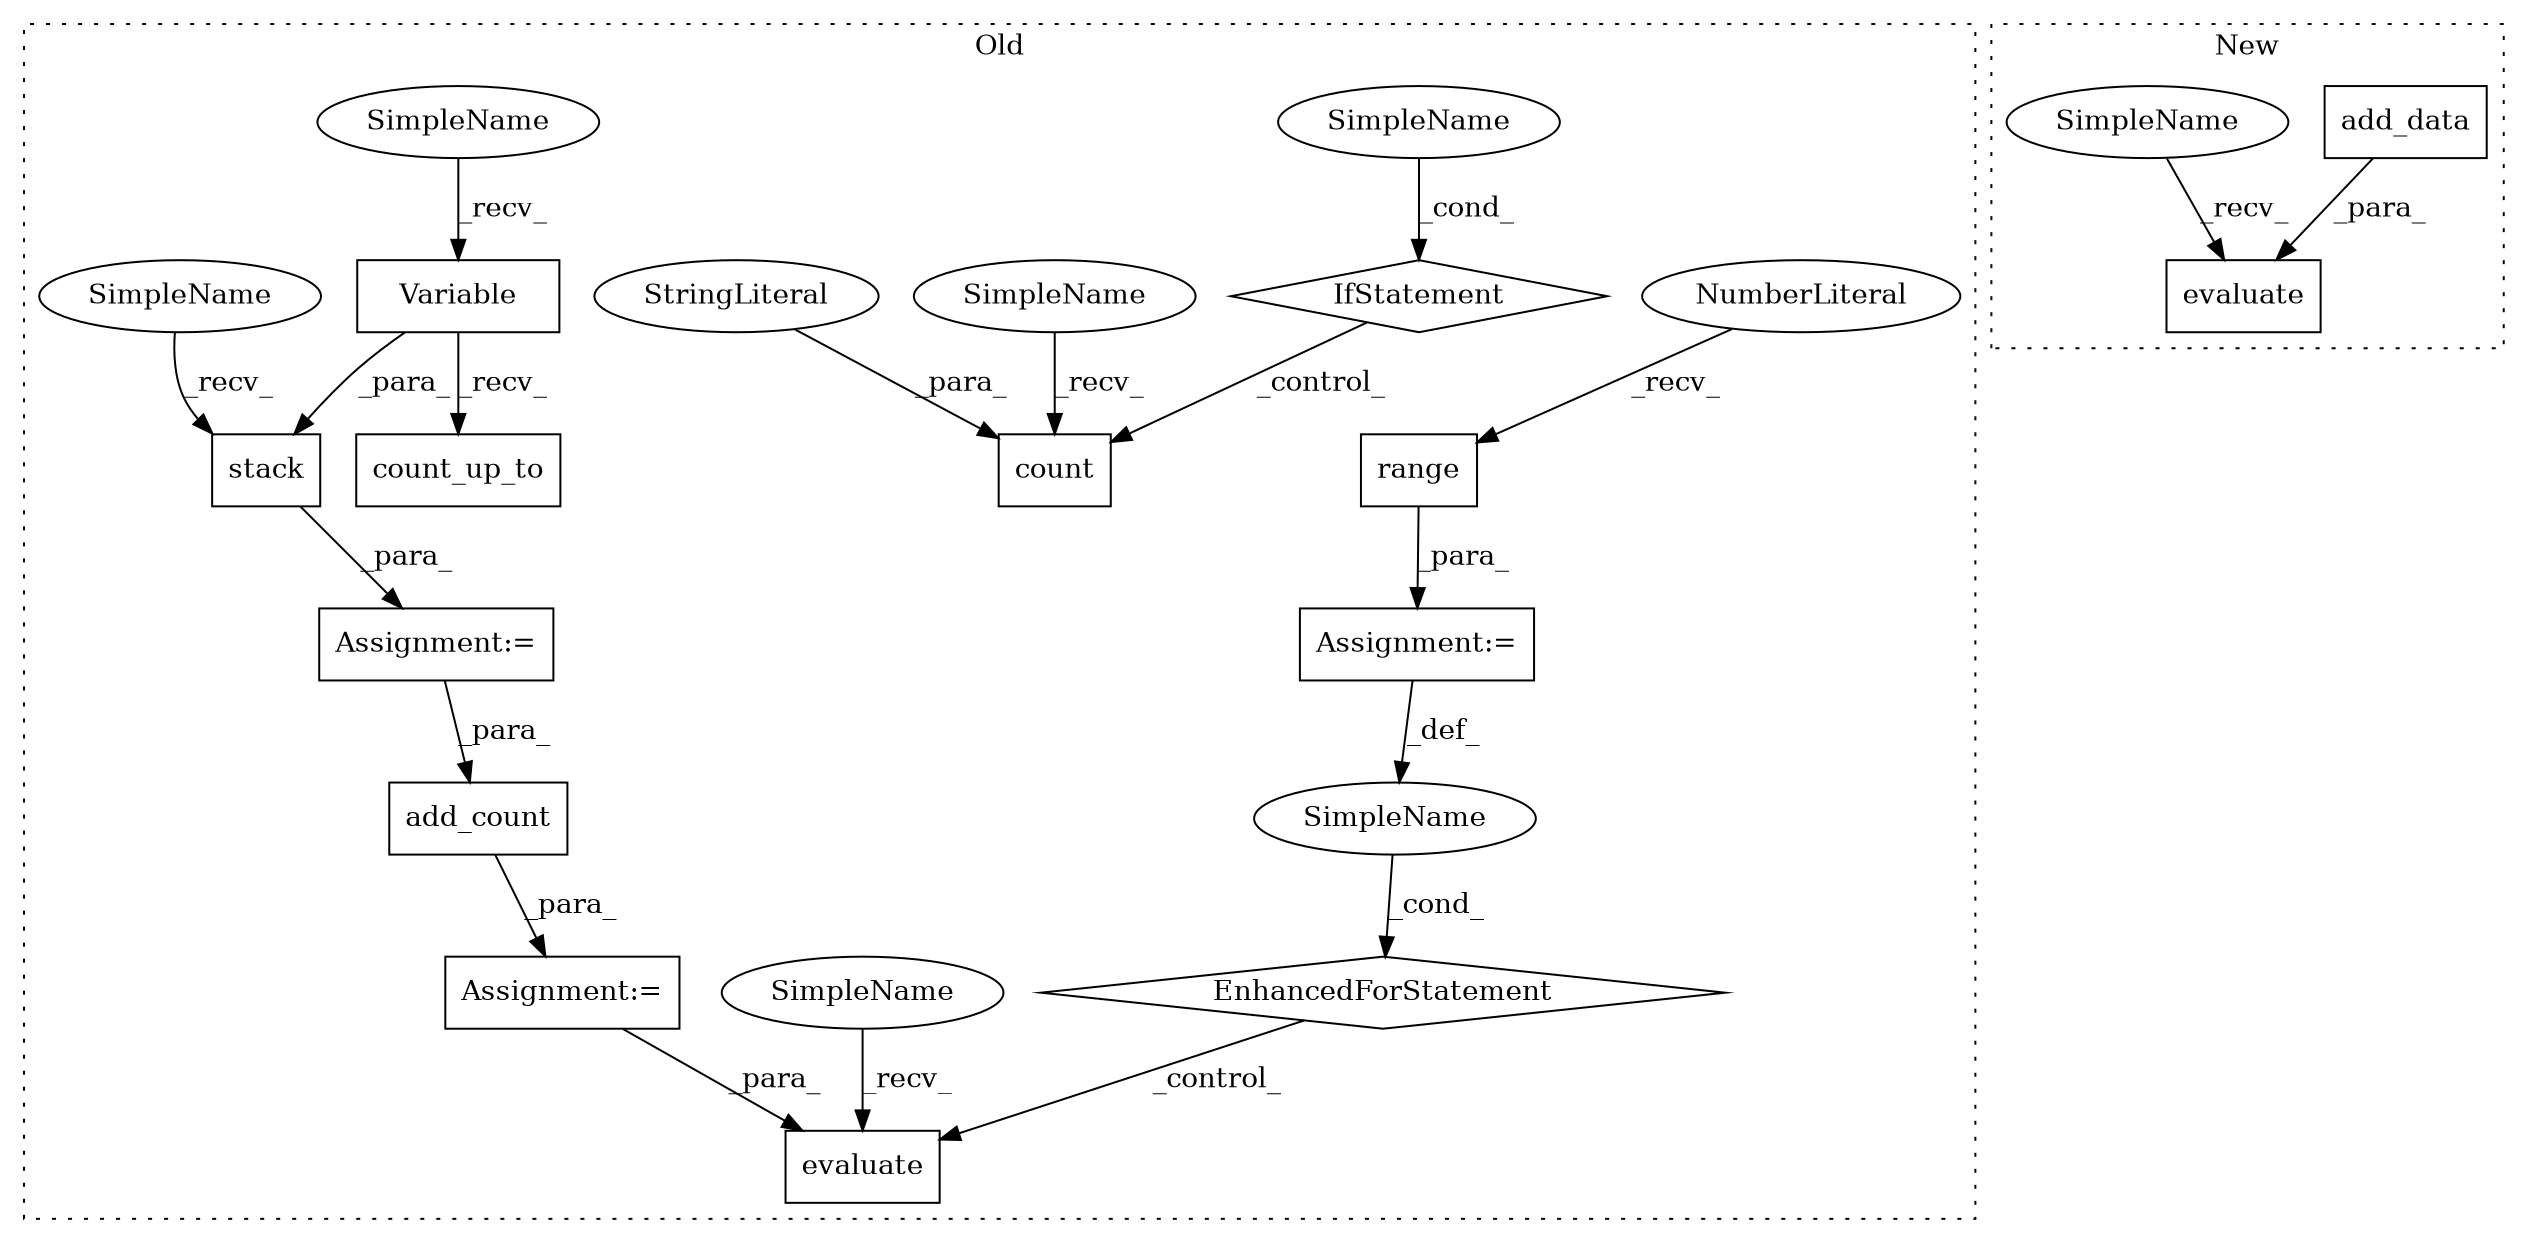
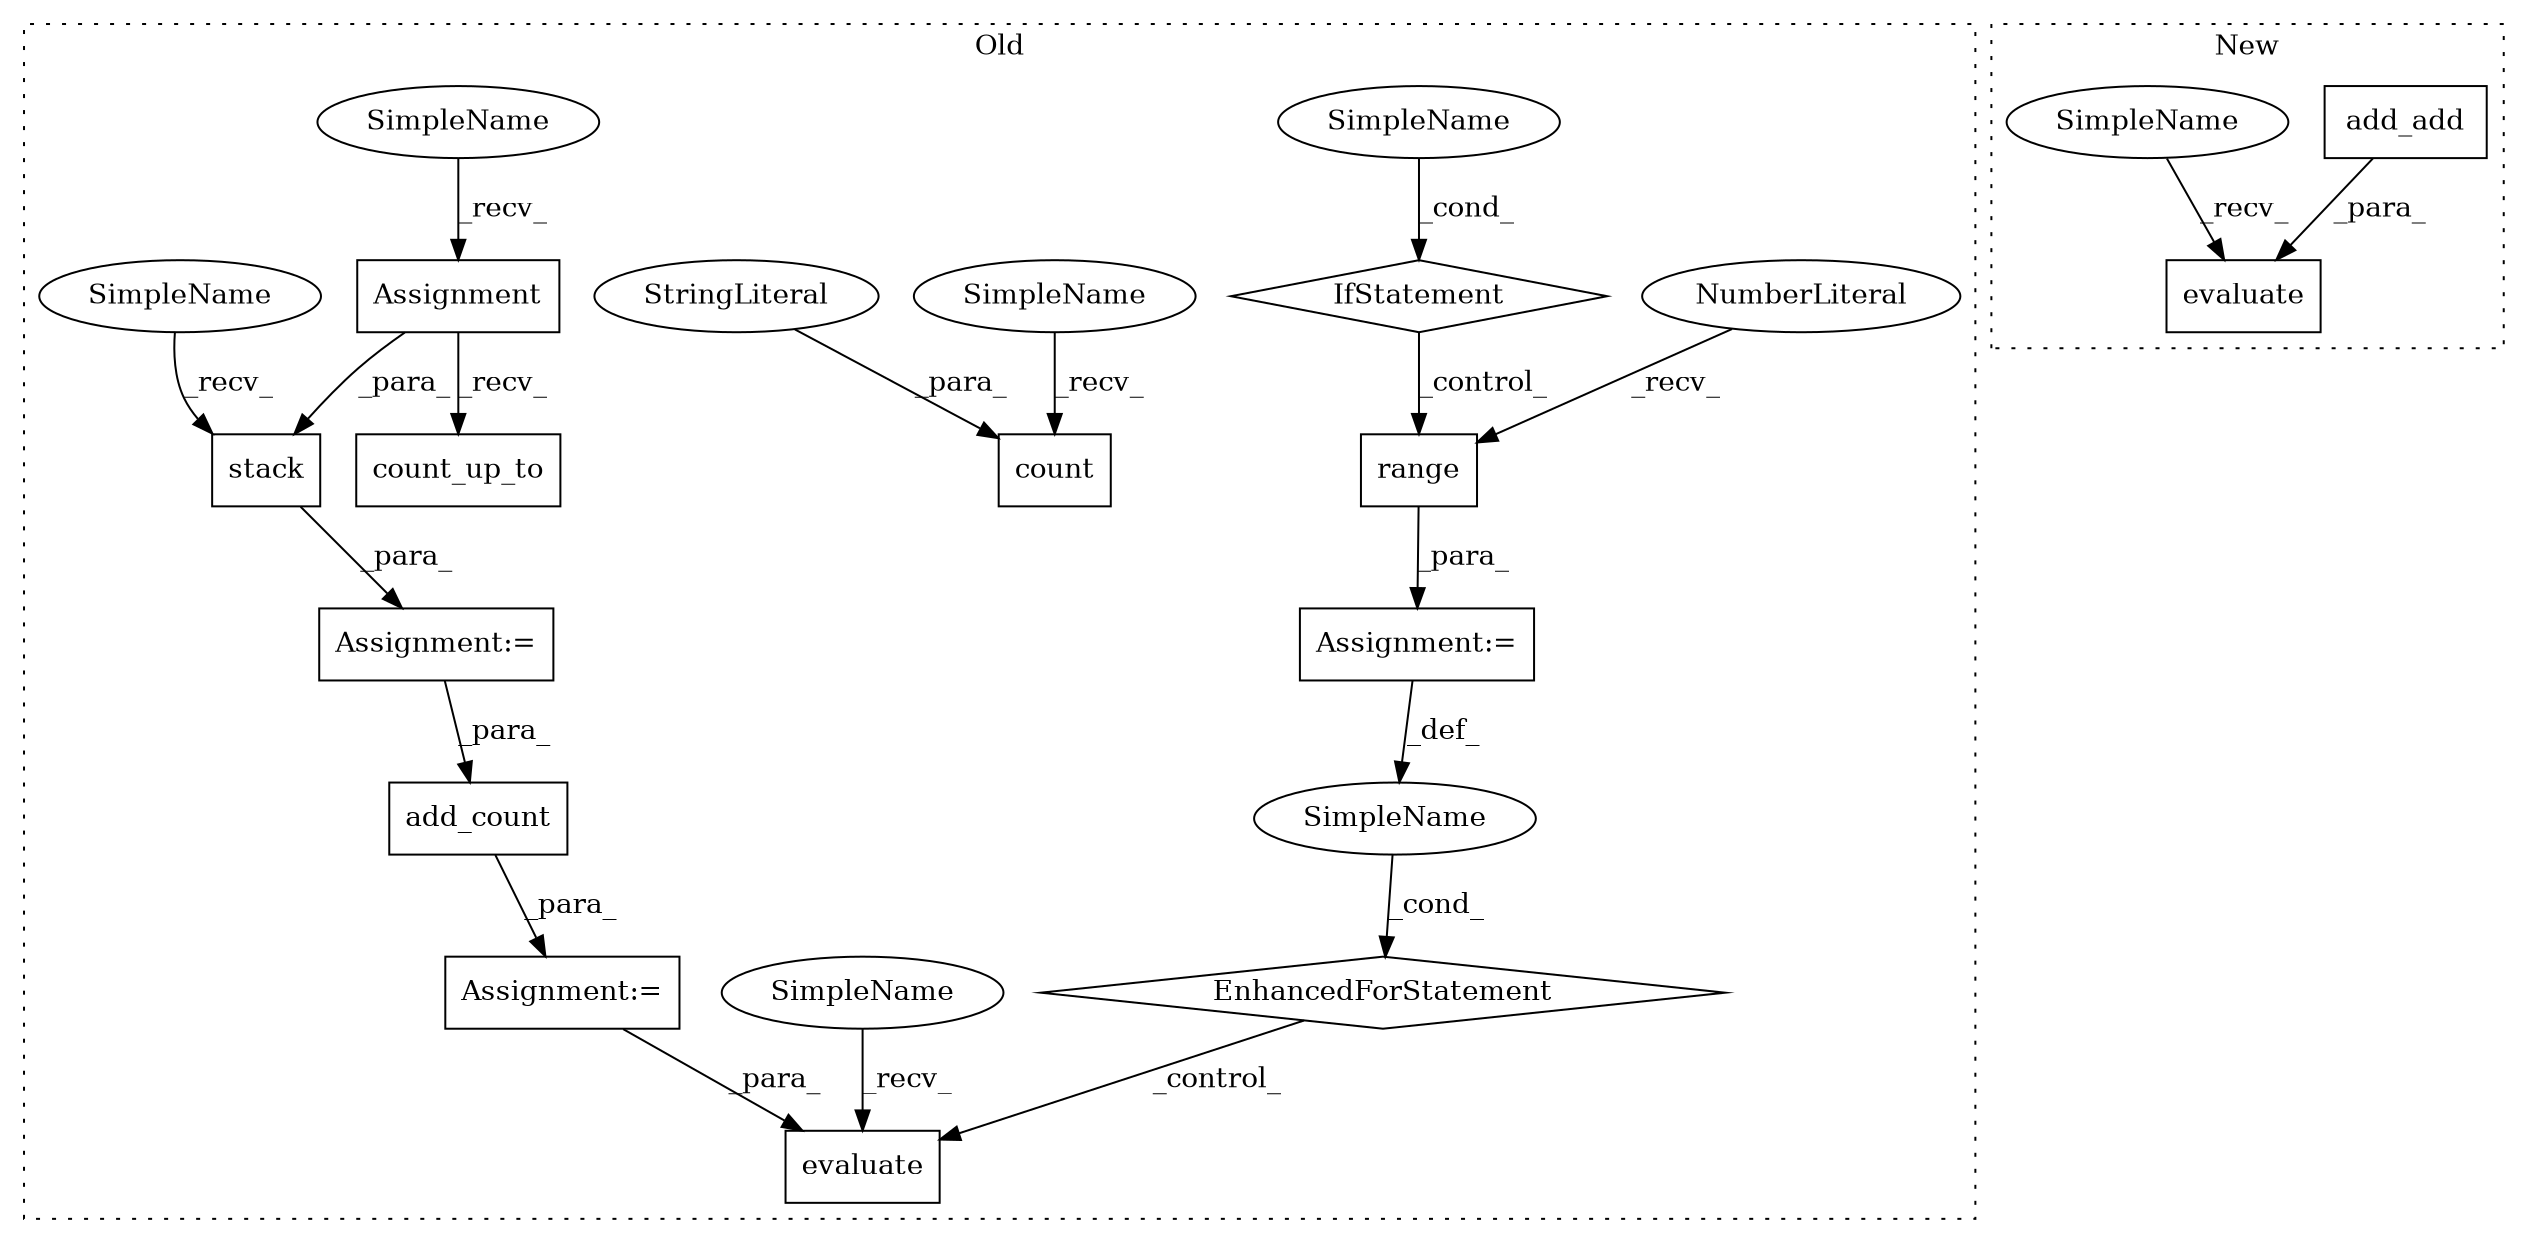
node "add_data": label "add_data" -> "add_add"
node "Variable": label "Variable" -> "Assignment"
edge "IfStatement" -> "count": now "IfStatement" -> "range"
